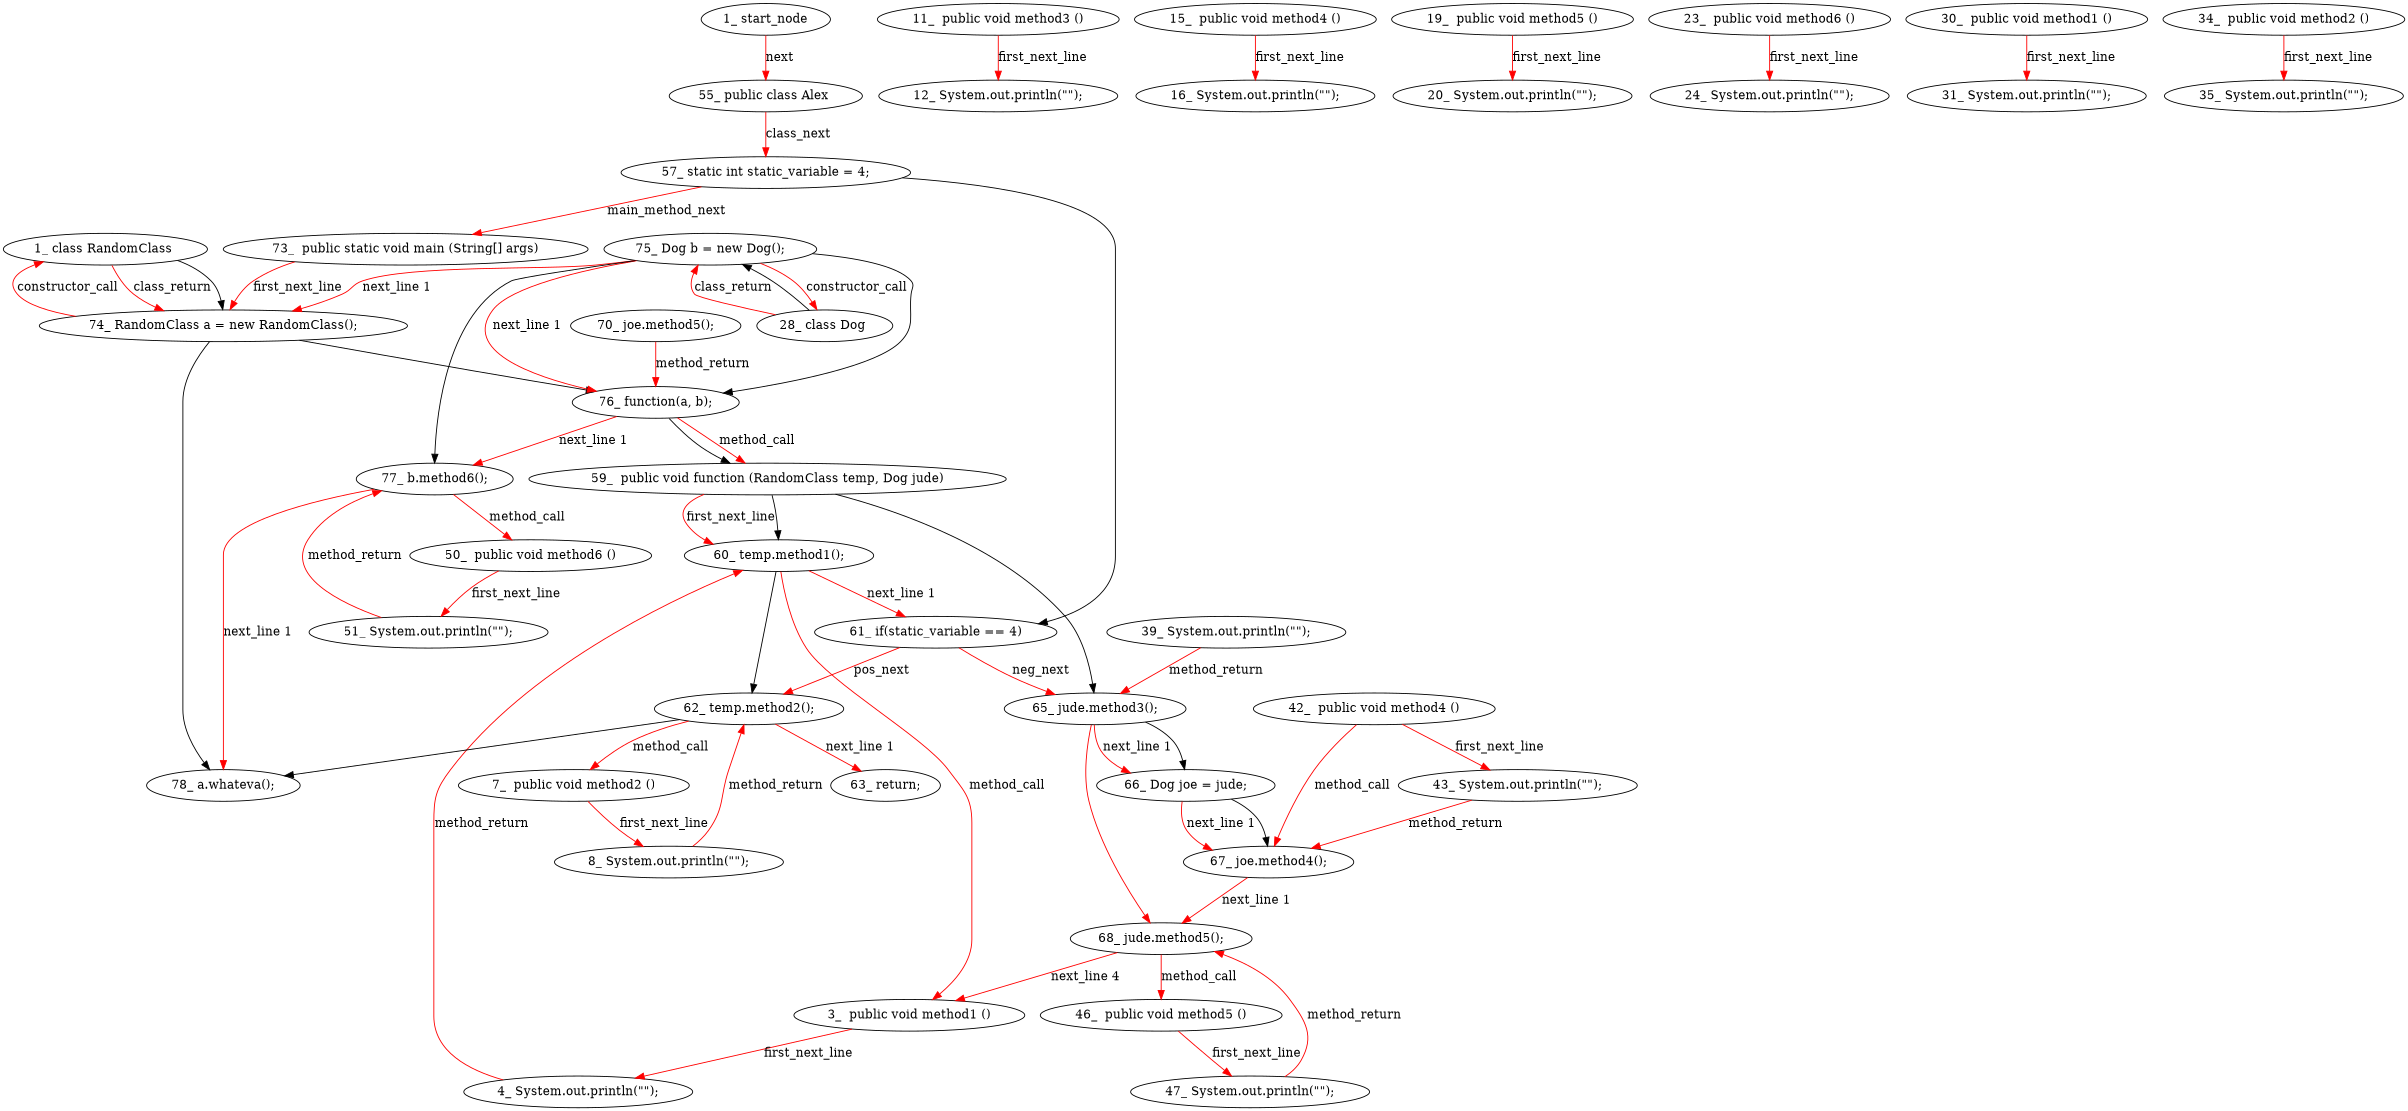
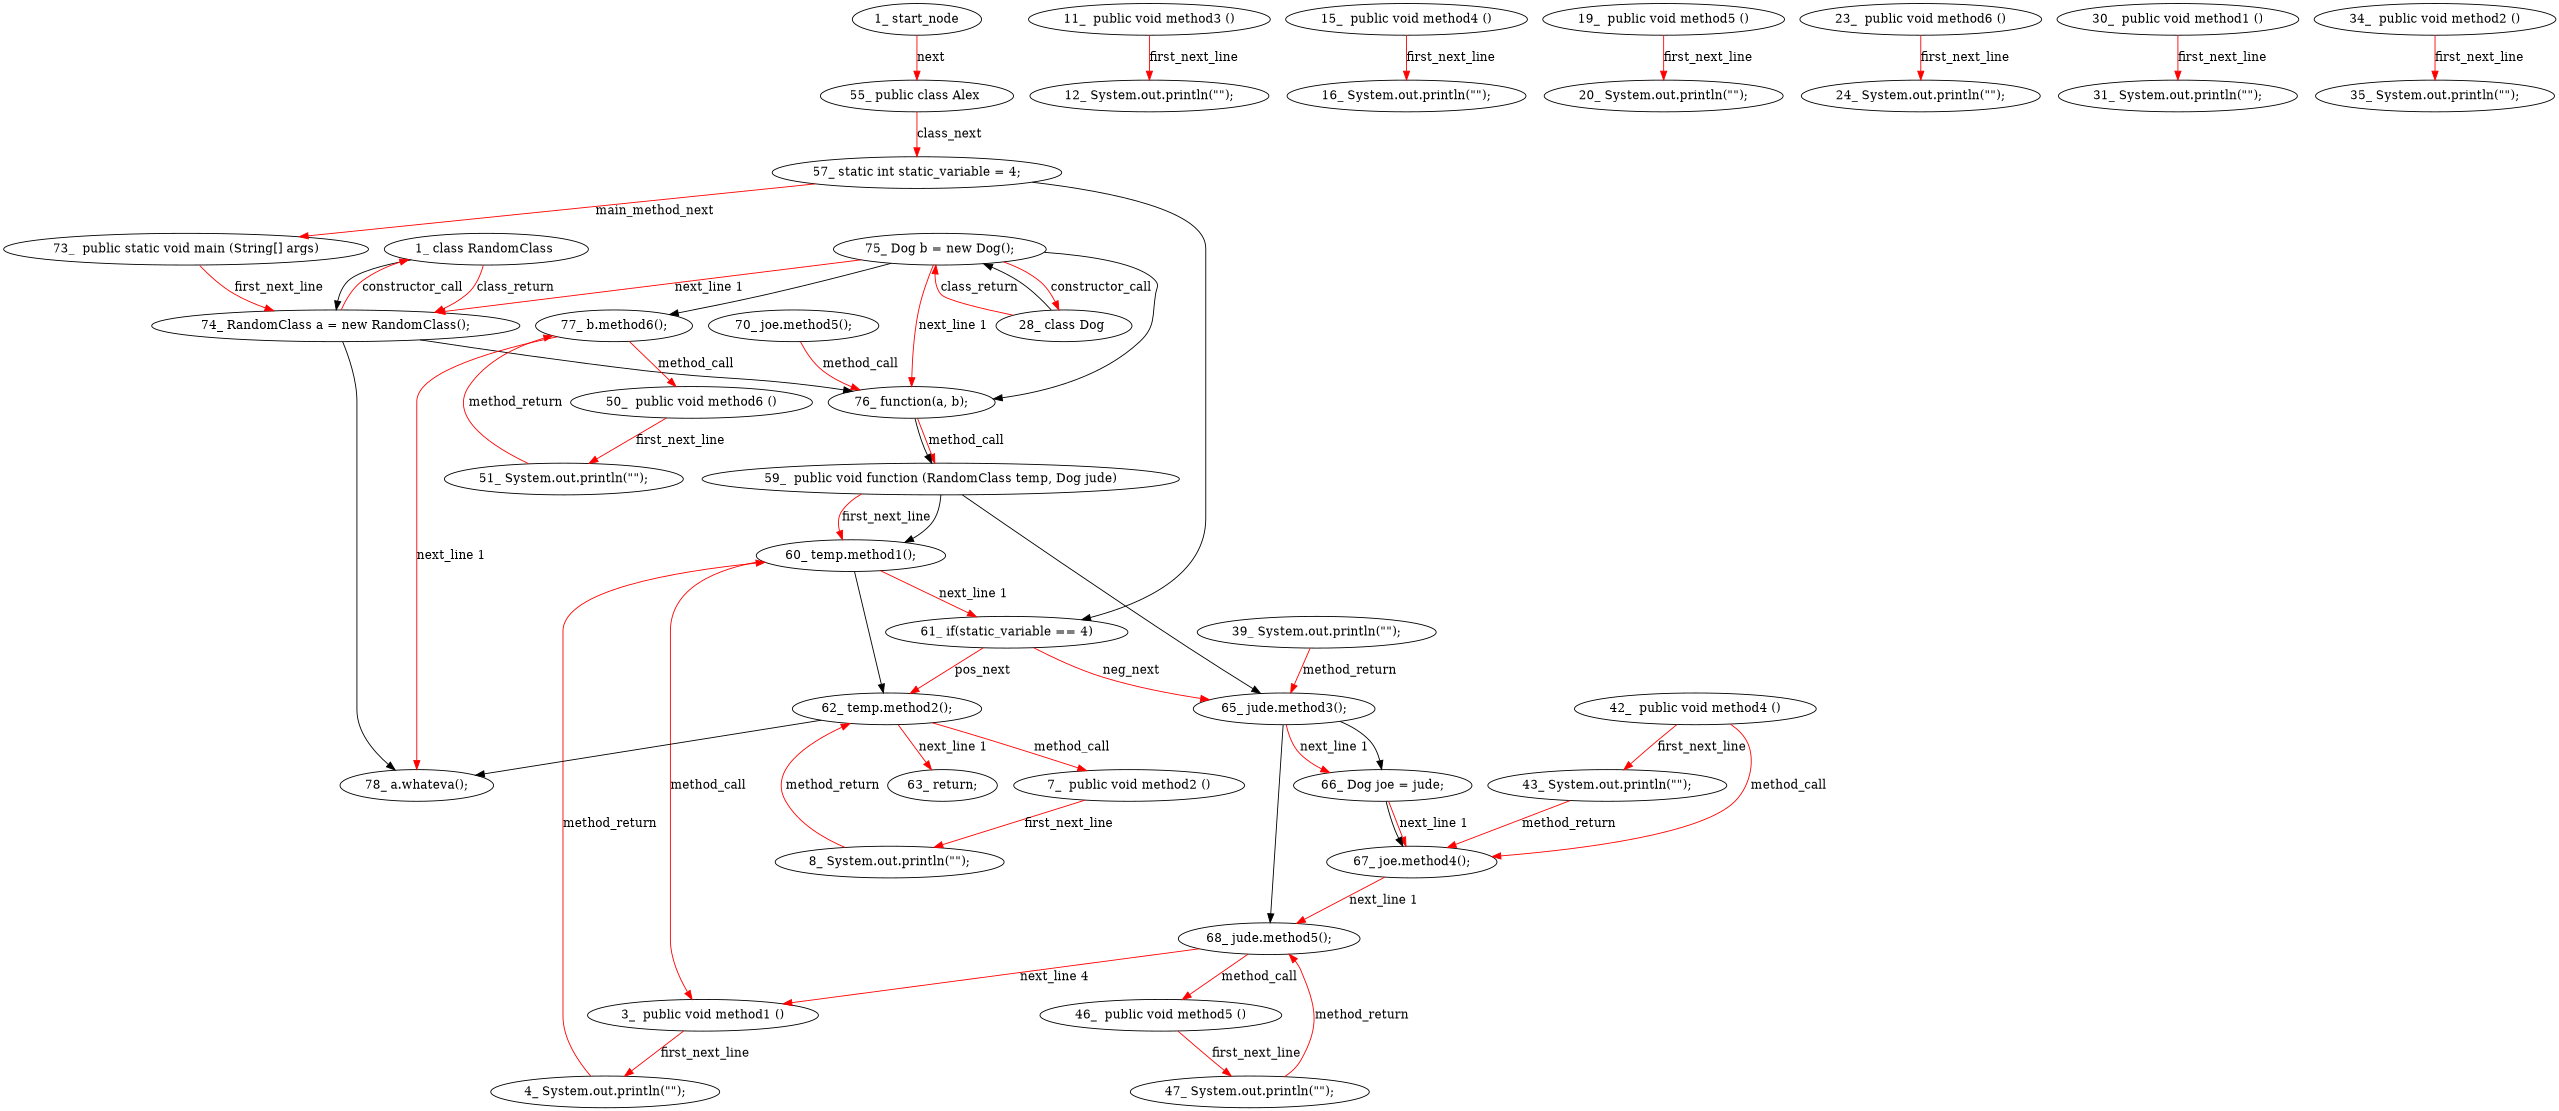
edge "70_ joe.method5();" -> "76_ function(a, b);": label "method_return" -> "method_call"
edge "76_ function(a, b);" -> "77_ b.method6();": removed, label "next_line 1"
edge "65_ jude.method3();" -> "68_ jude.method5();": color red -> black
